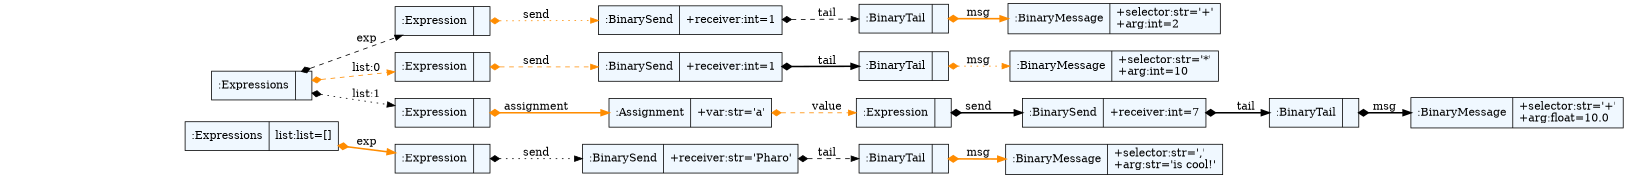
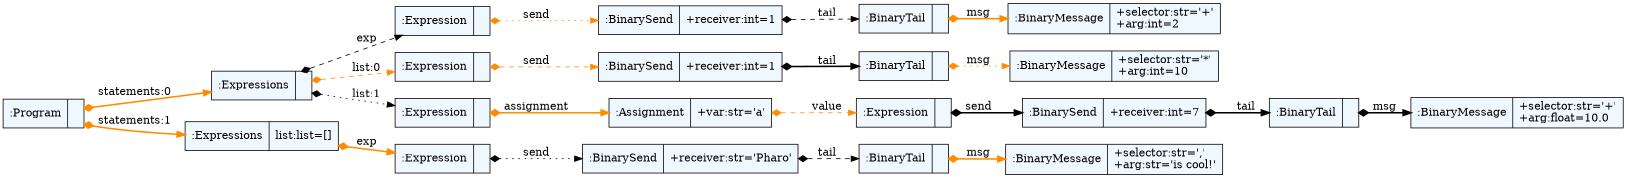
node ":Program": added
